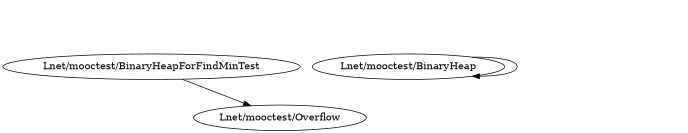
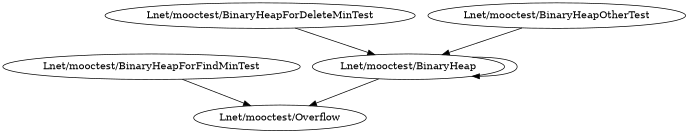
node "Lnet/mooctest/BinaryHeapForDeleteMinTest": added
node "Lnet/mooctest/BinaryHeapOtherTest": added
edge "Lnet/mooctest/BinaryHeap" -> "Lnet/mooctest/Overflow": added
